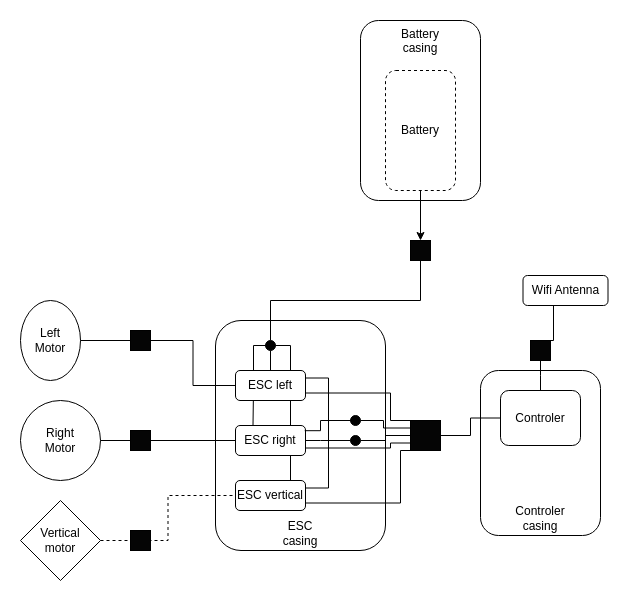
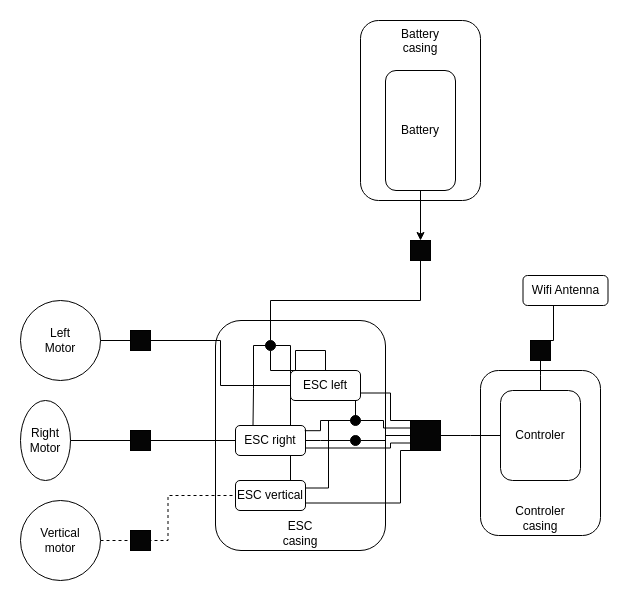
node "Battery": style dashed -> solid
node "Left Motor": size 60x80 -> 80x80
node "ESC left": moved (271, 386) -> (326, 386)
node "Controler": size 80x55 -> 80x90
node "Right Motor": size 80x80 -> 50x80
node "Vertical motor": shape diamond -> ellipse
